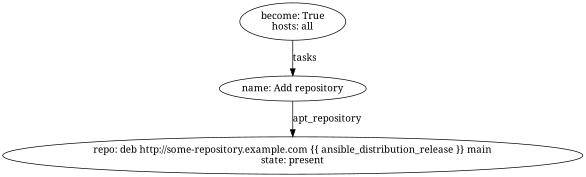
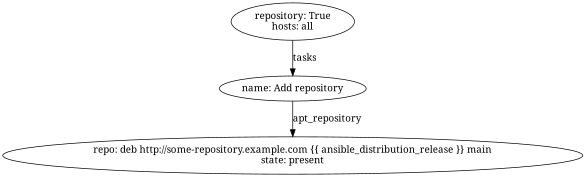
node "become: True hosts: all": label "become: True hosts: all" -> "repository: True hosts: all"
